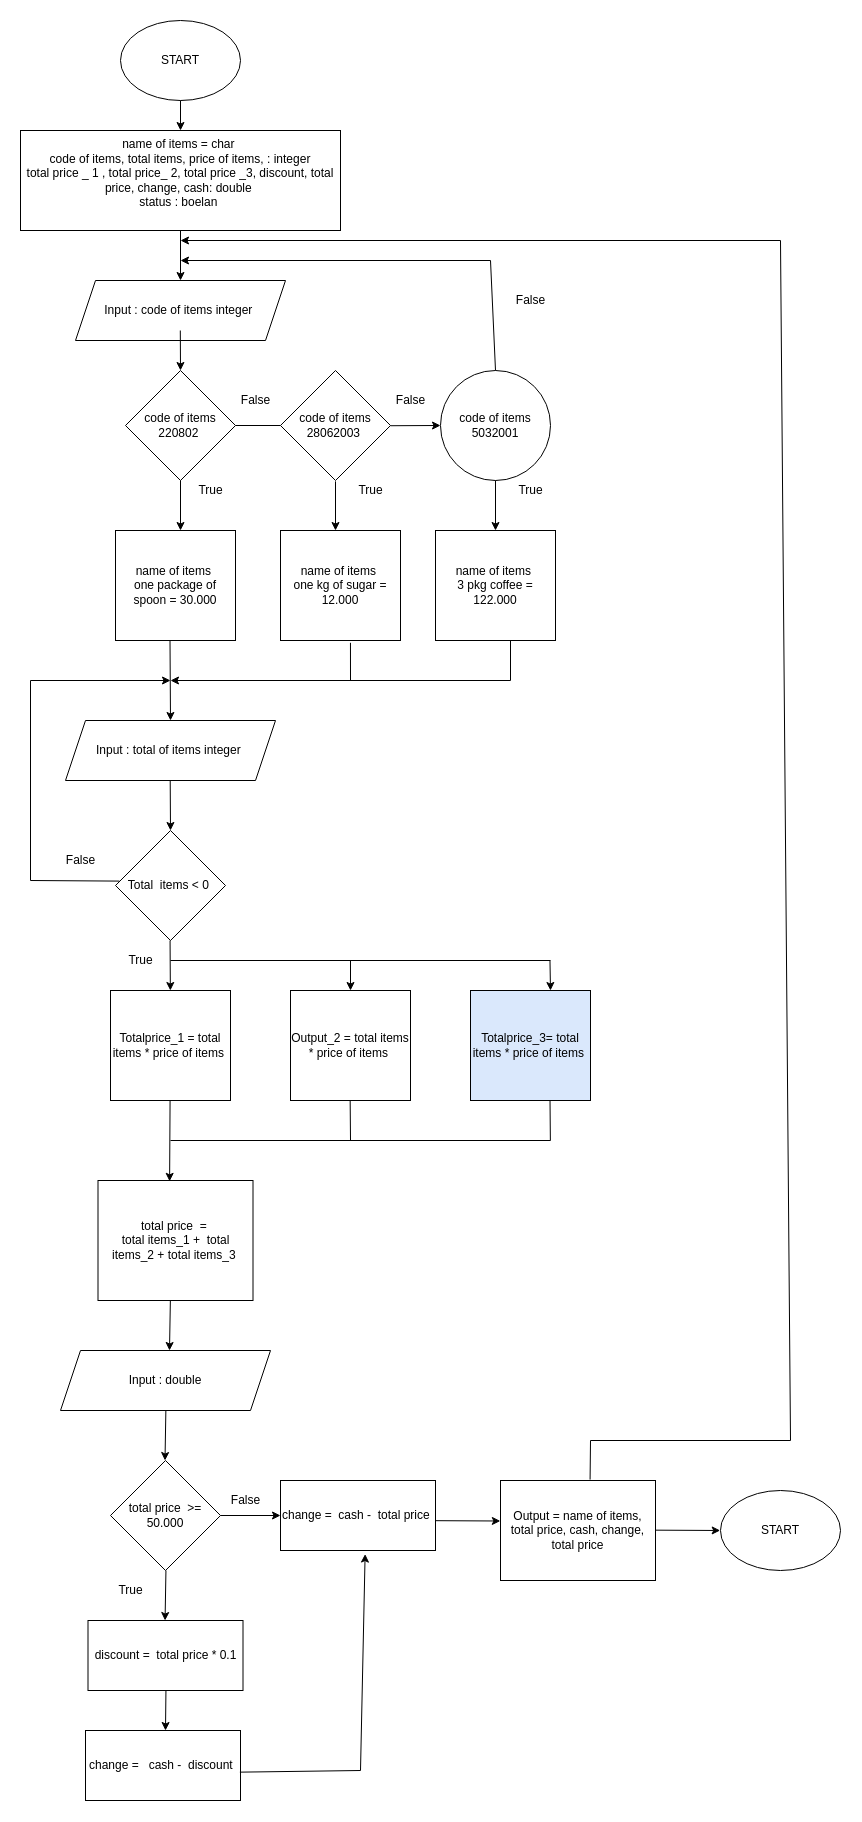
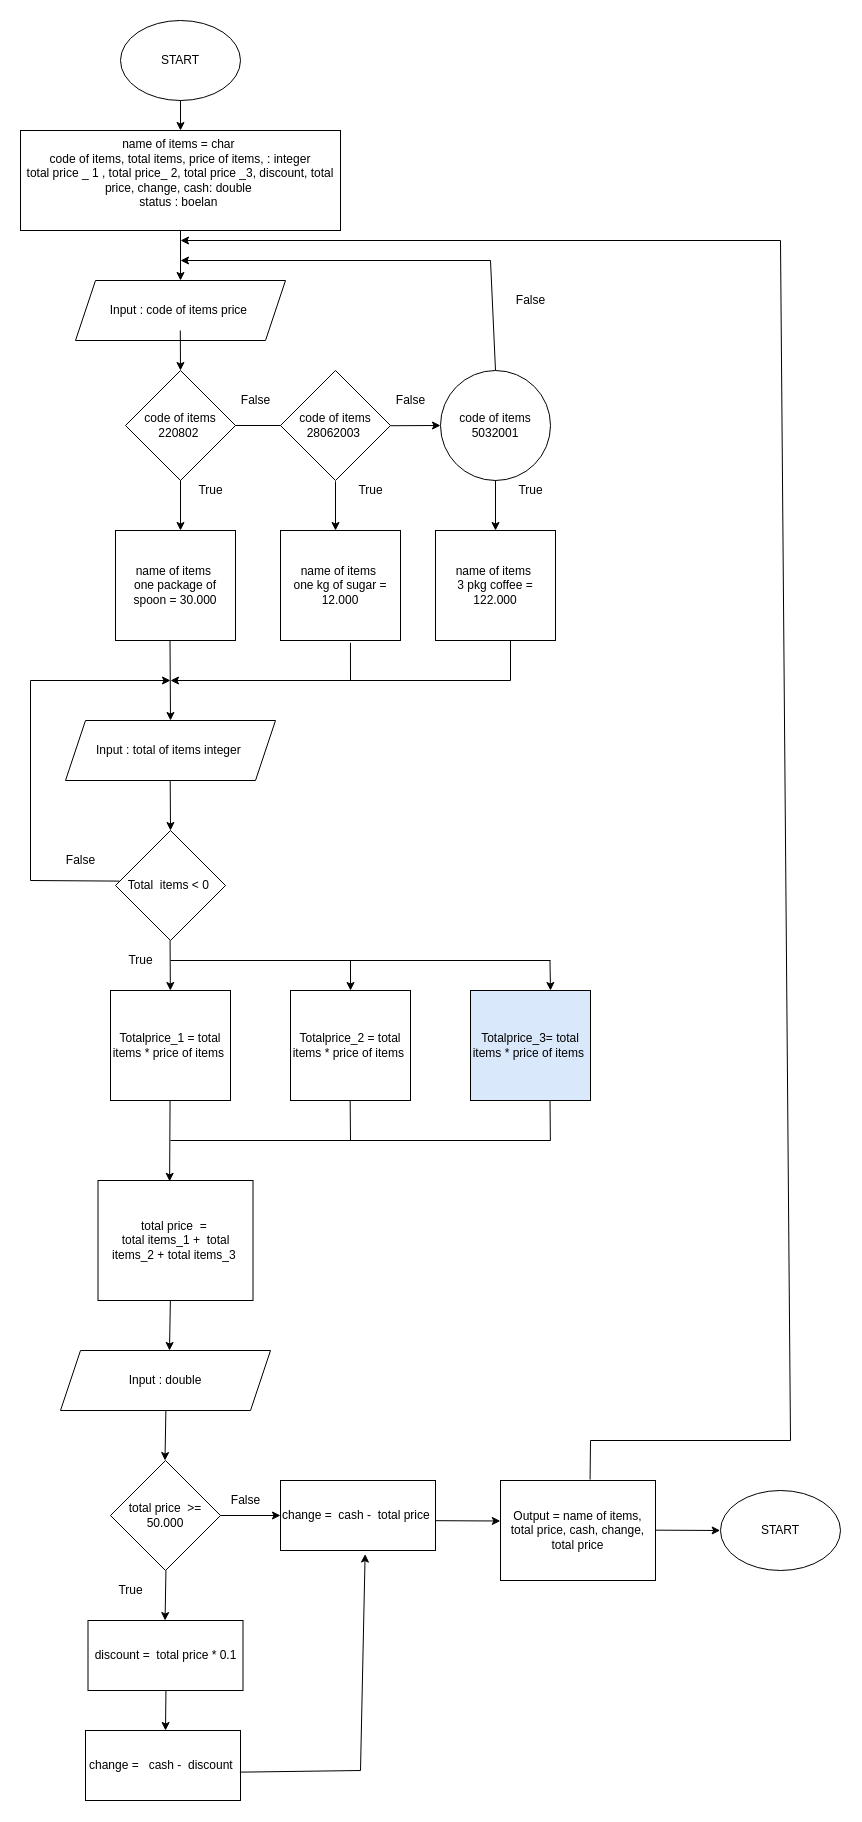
node "Input : code of items integer": label "Input : code of items integer" -> "Input : code of items price"
node "Output_2 = total items * price of items": label "Output_2 = total items * price of items" -> "Totalprice_2 = total items * price of items"
